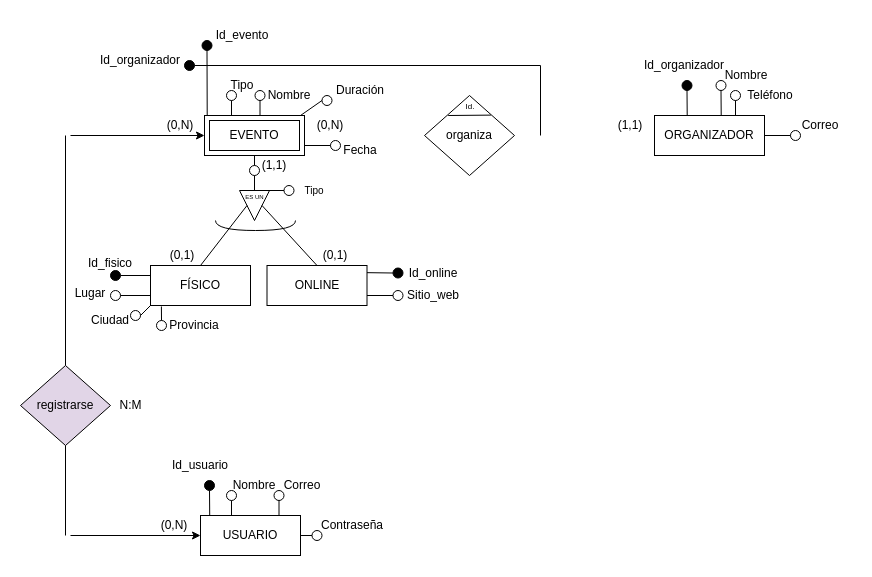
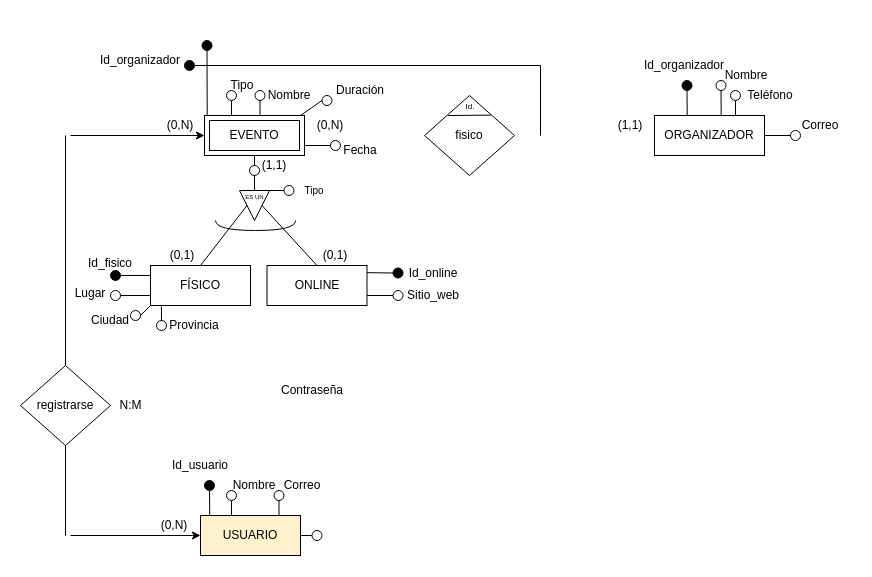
node "Id_evento": removed
node "organiza": label "organiza" -> "fisico"
node "registrarse": fillcolor #e1d5e7 -> #ffffff
node "Contraseña": moved (352, 526) -> (312, 391)
node "USUARIO": fillcolor #ffffff -> #fff2cc
